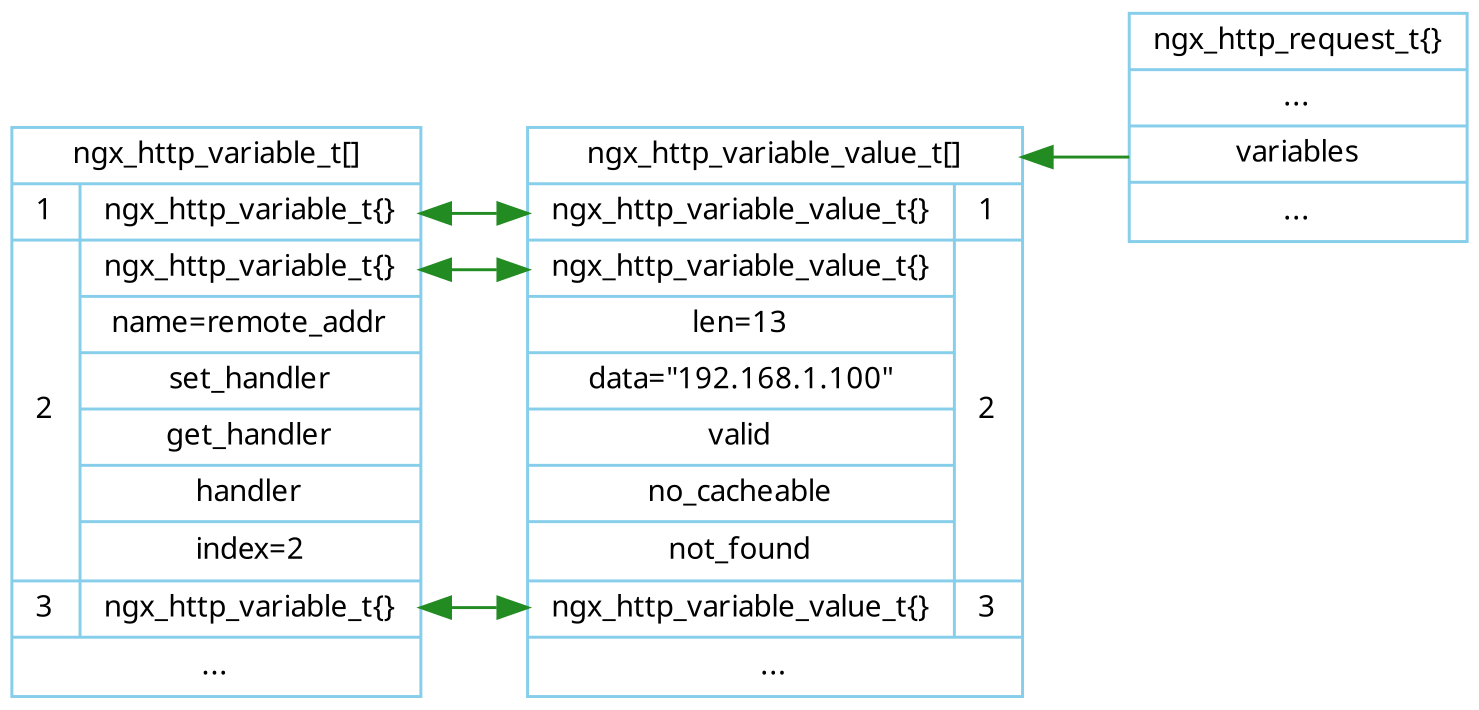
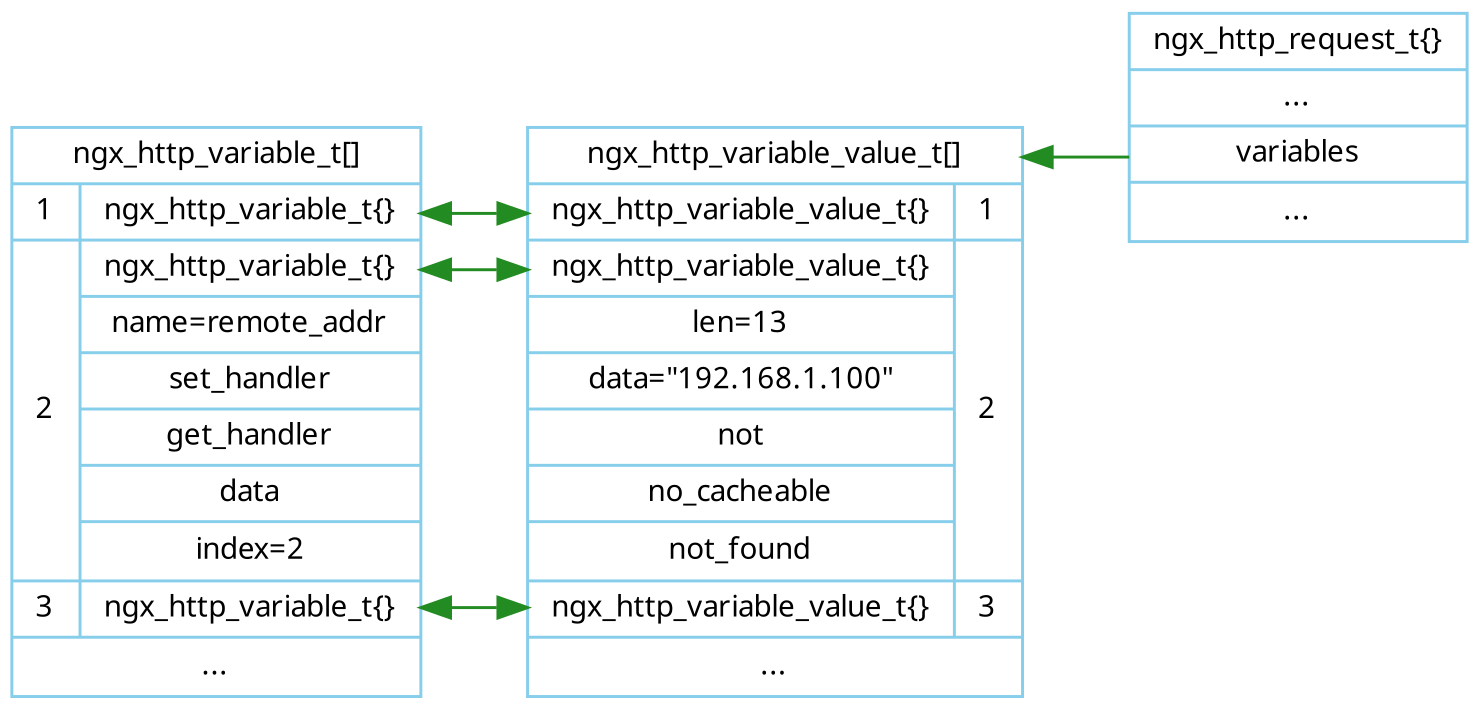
node "ngx_http_variable_value_t[]": text "valid" -> "not"
node "ngx_http_variable_t[]": text "handler" -> "data"
